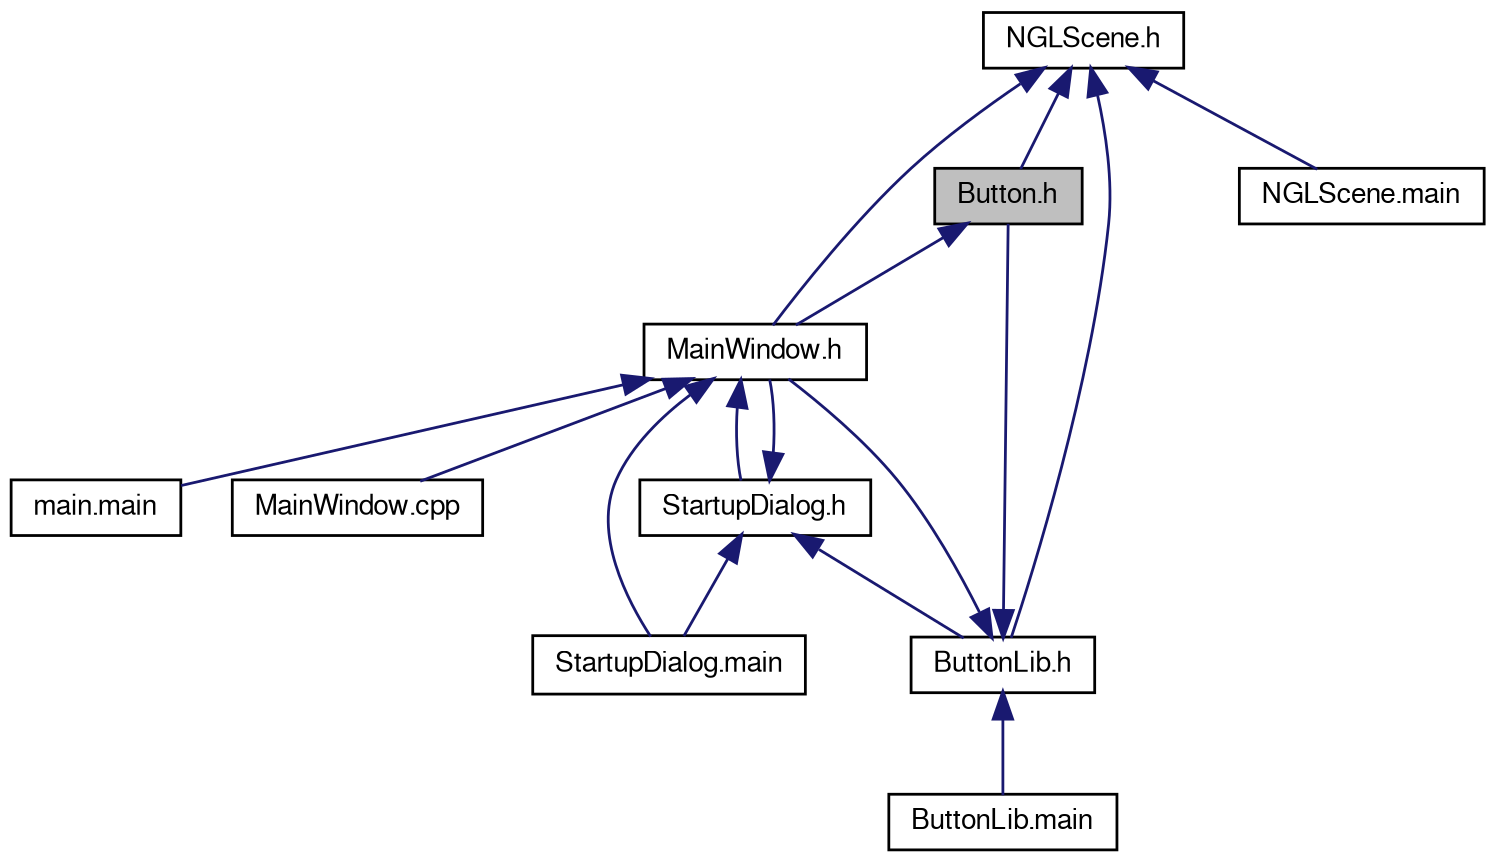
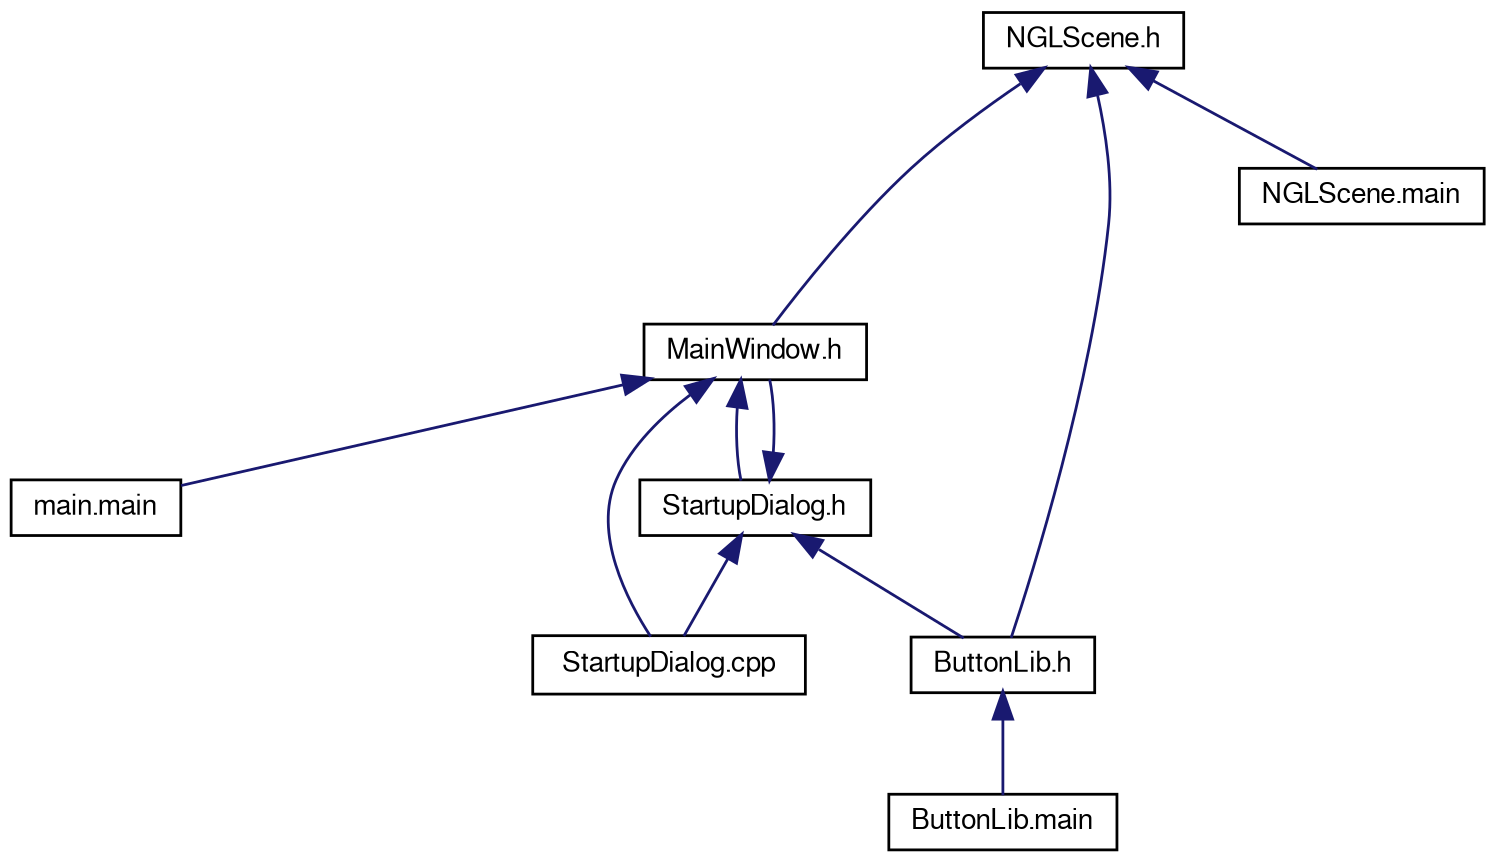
node "Button.h": removed
edge "MainWindow.h" -> "ButtonLib.h": removed
node "MainWindow.cpp": removed
node "StartupDialog.main": label "StartupDialog.main" -> "StartupDialog.cpp"
